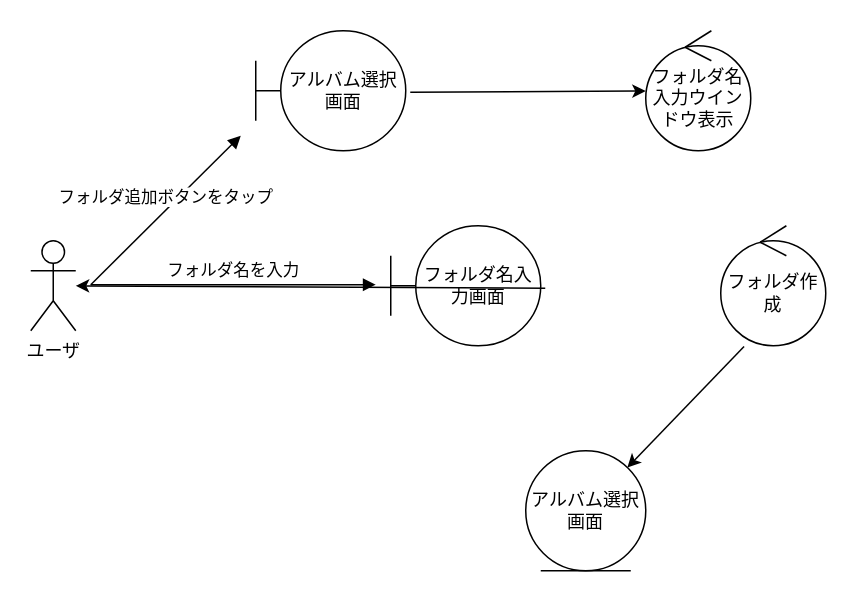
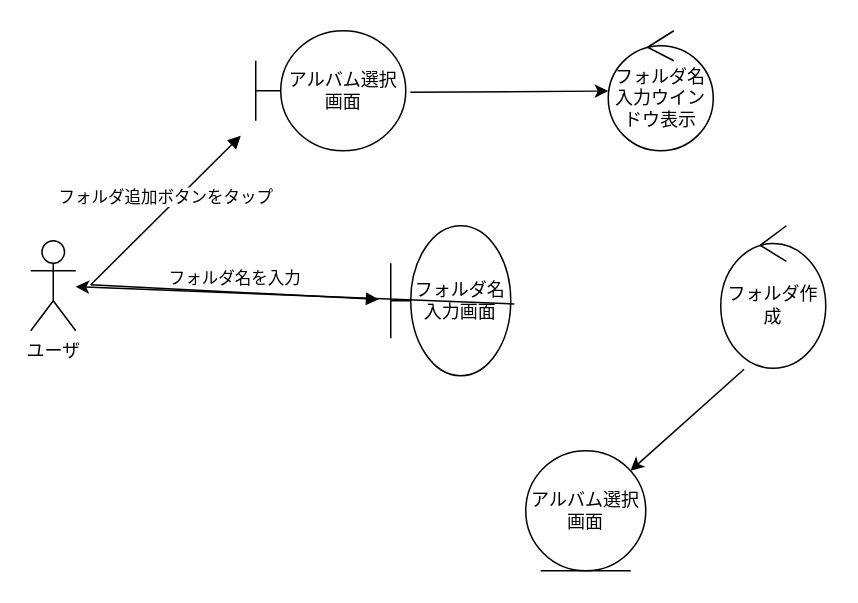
node "フォルダ名入力ウインドウ表示": moved (698, 91) -> (661, 91)
node "フォルダ名入力画面": size 150x120 -> 120x150
node "フォルダ作成": size 105x120 -> 105x143
